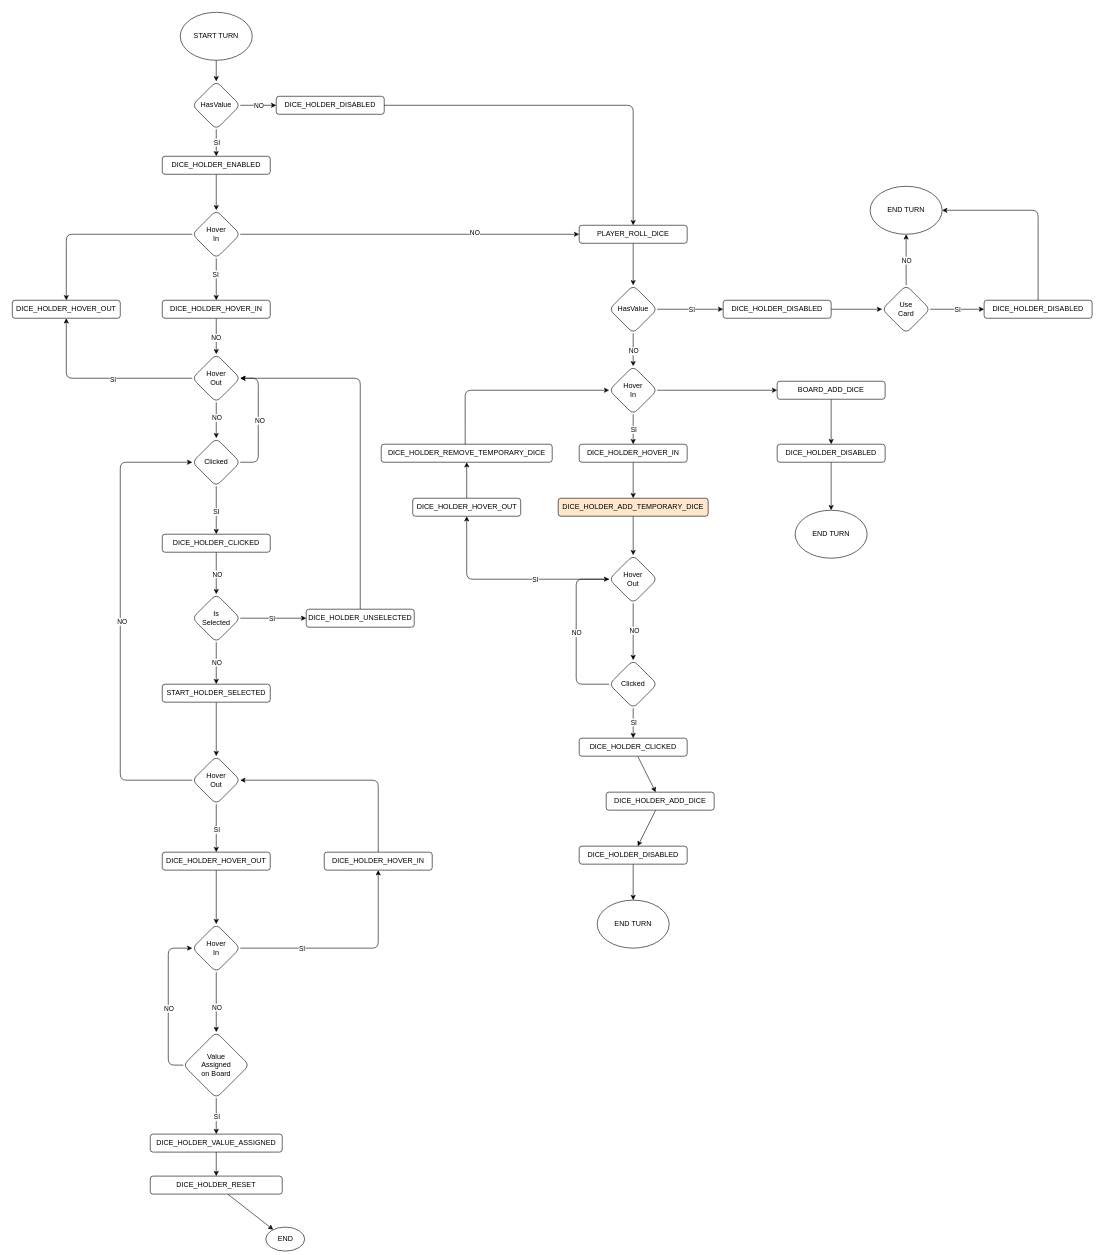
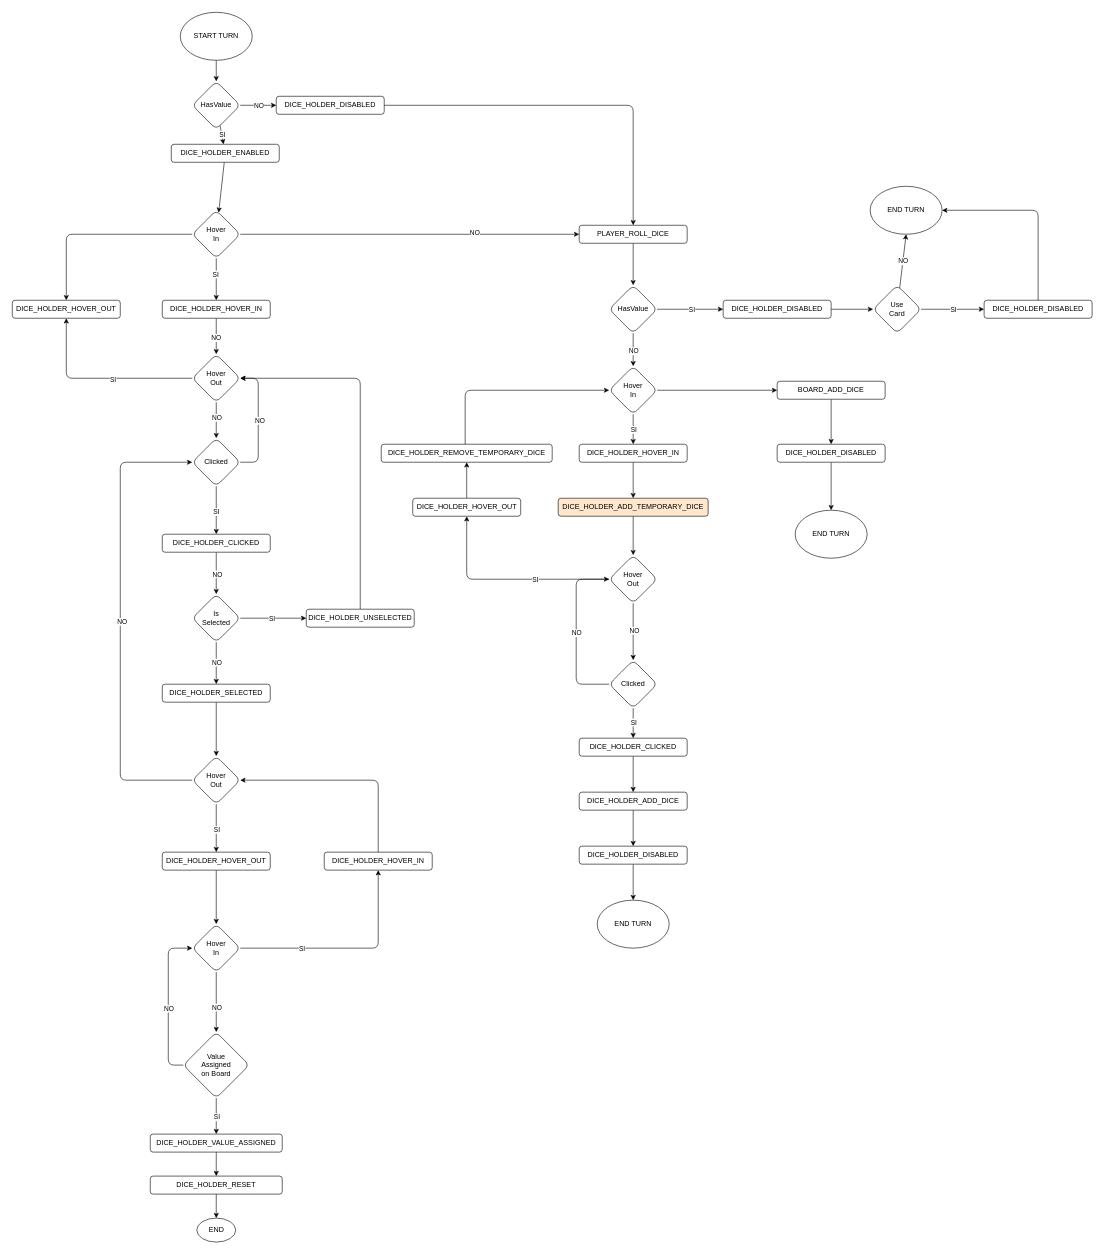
node "DICE_HOLDER_ENABLED": moved (216, 165) -> (225, 153)
node "Use Card": moved (906, 309) -> (897, 309)
node "START_HOLDER_SELECTED": label "START_HOLDER_SELECTED" -> "DICE_HOLDER_SELECTED"
node "DICE_HOLDER_ADD_DICE": moved (660, 801) -> (633, 801)
node "END": moved (285, 1239) -> (216, 1230)
